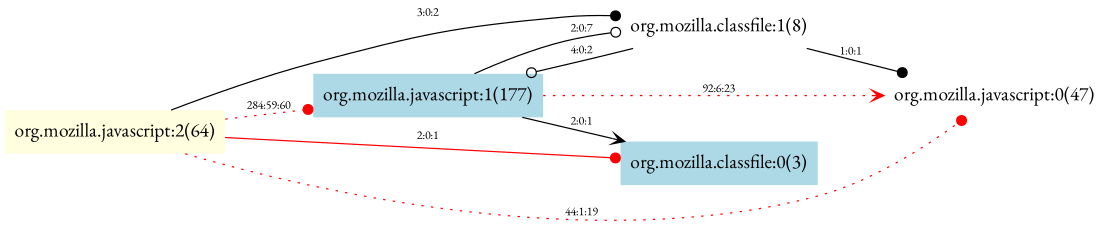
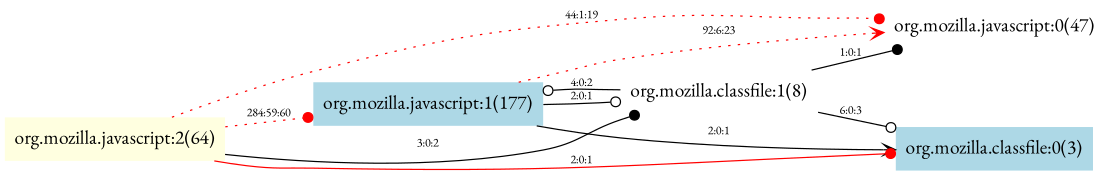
edge "org.mozilla.javascript:1(177)" -> "org.mozilla.classfile:1(8)": label "2:0:7" -> "2:0:1"
edge "org.mozilla.classfile:1(8)" -> "org.mozilla.classfile:0(3)": added, label "6:0:3"
